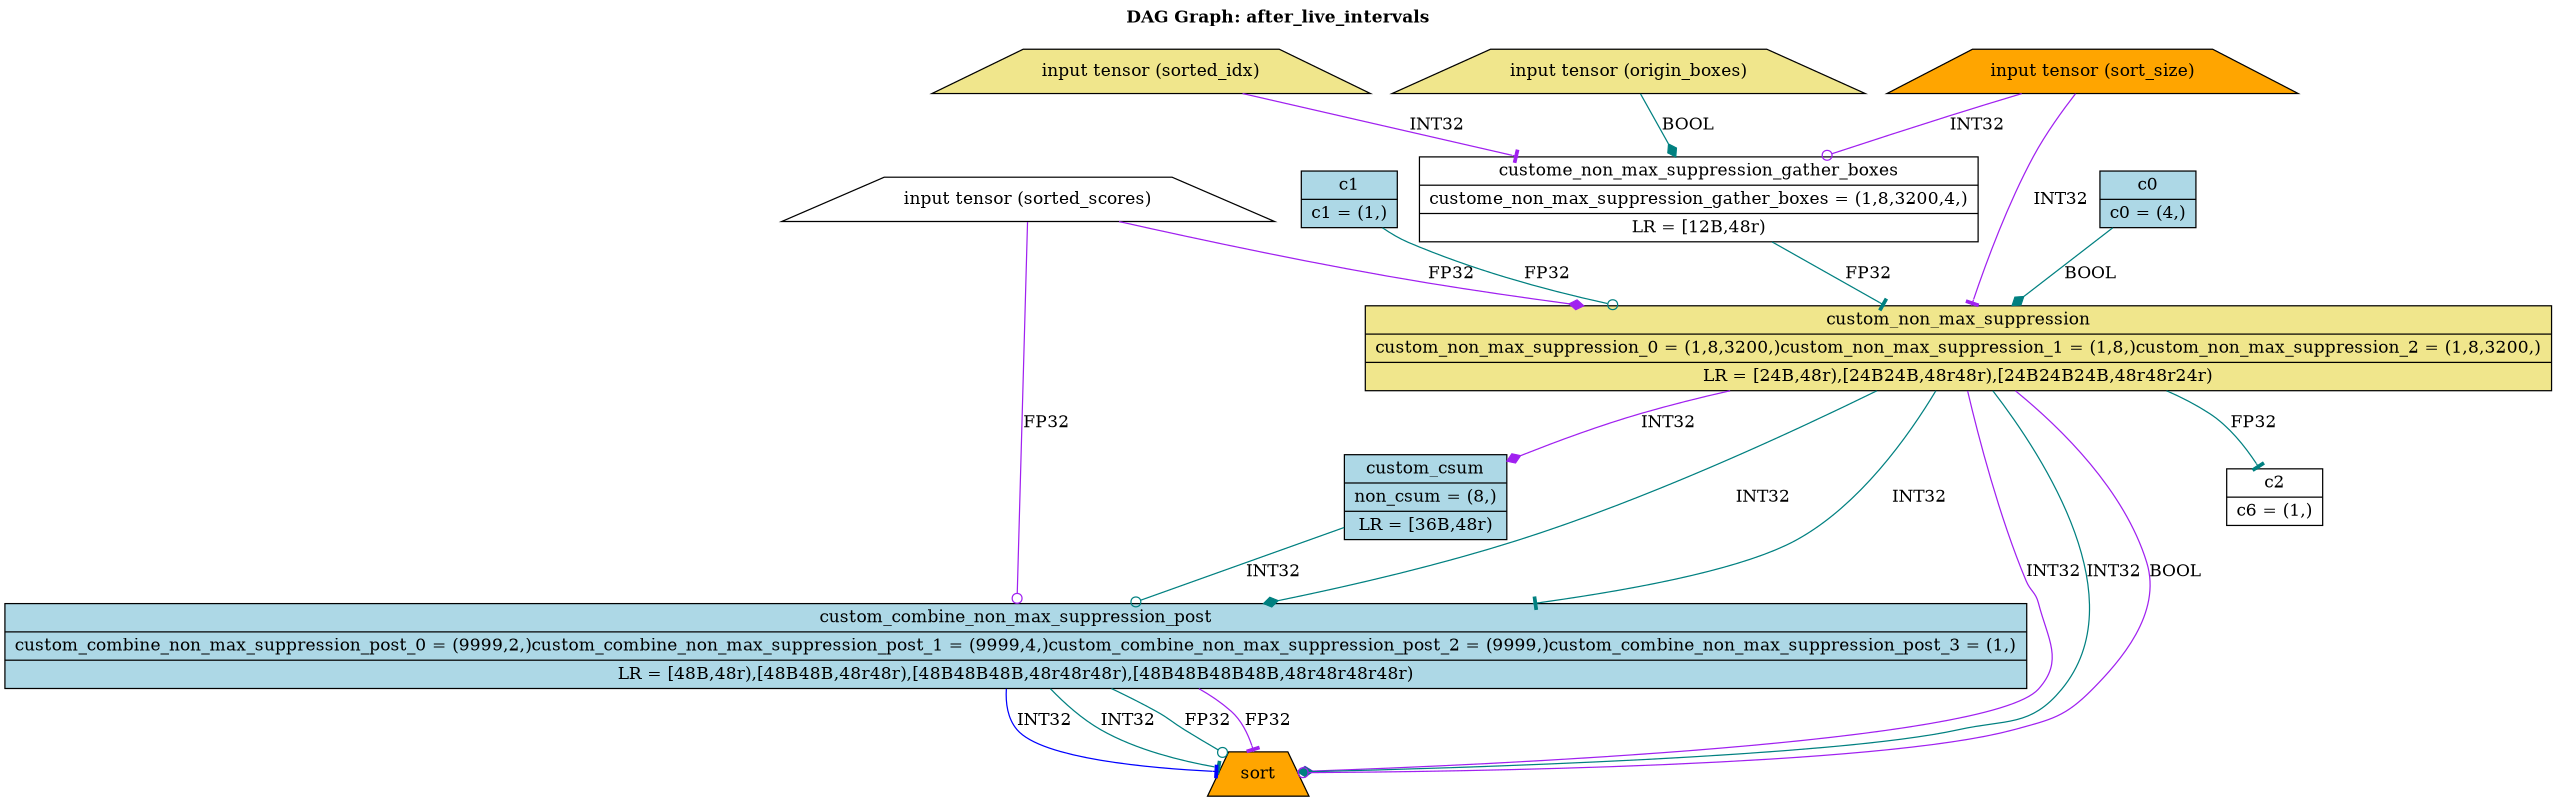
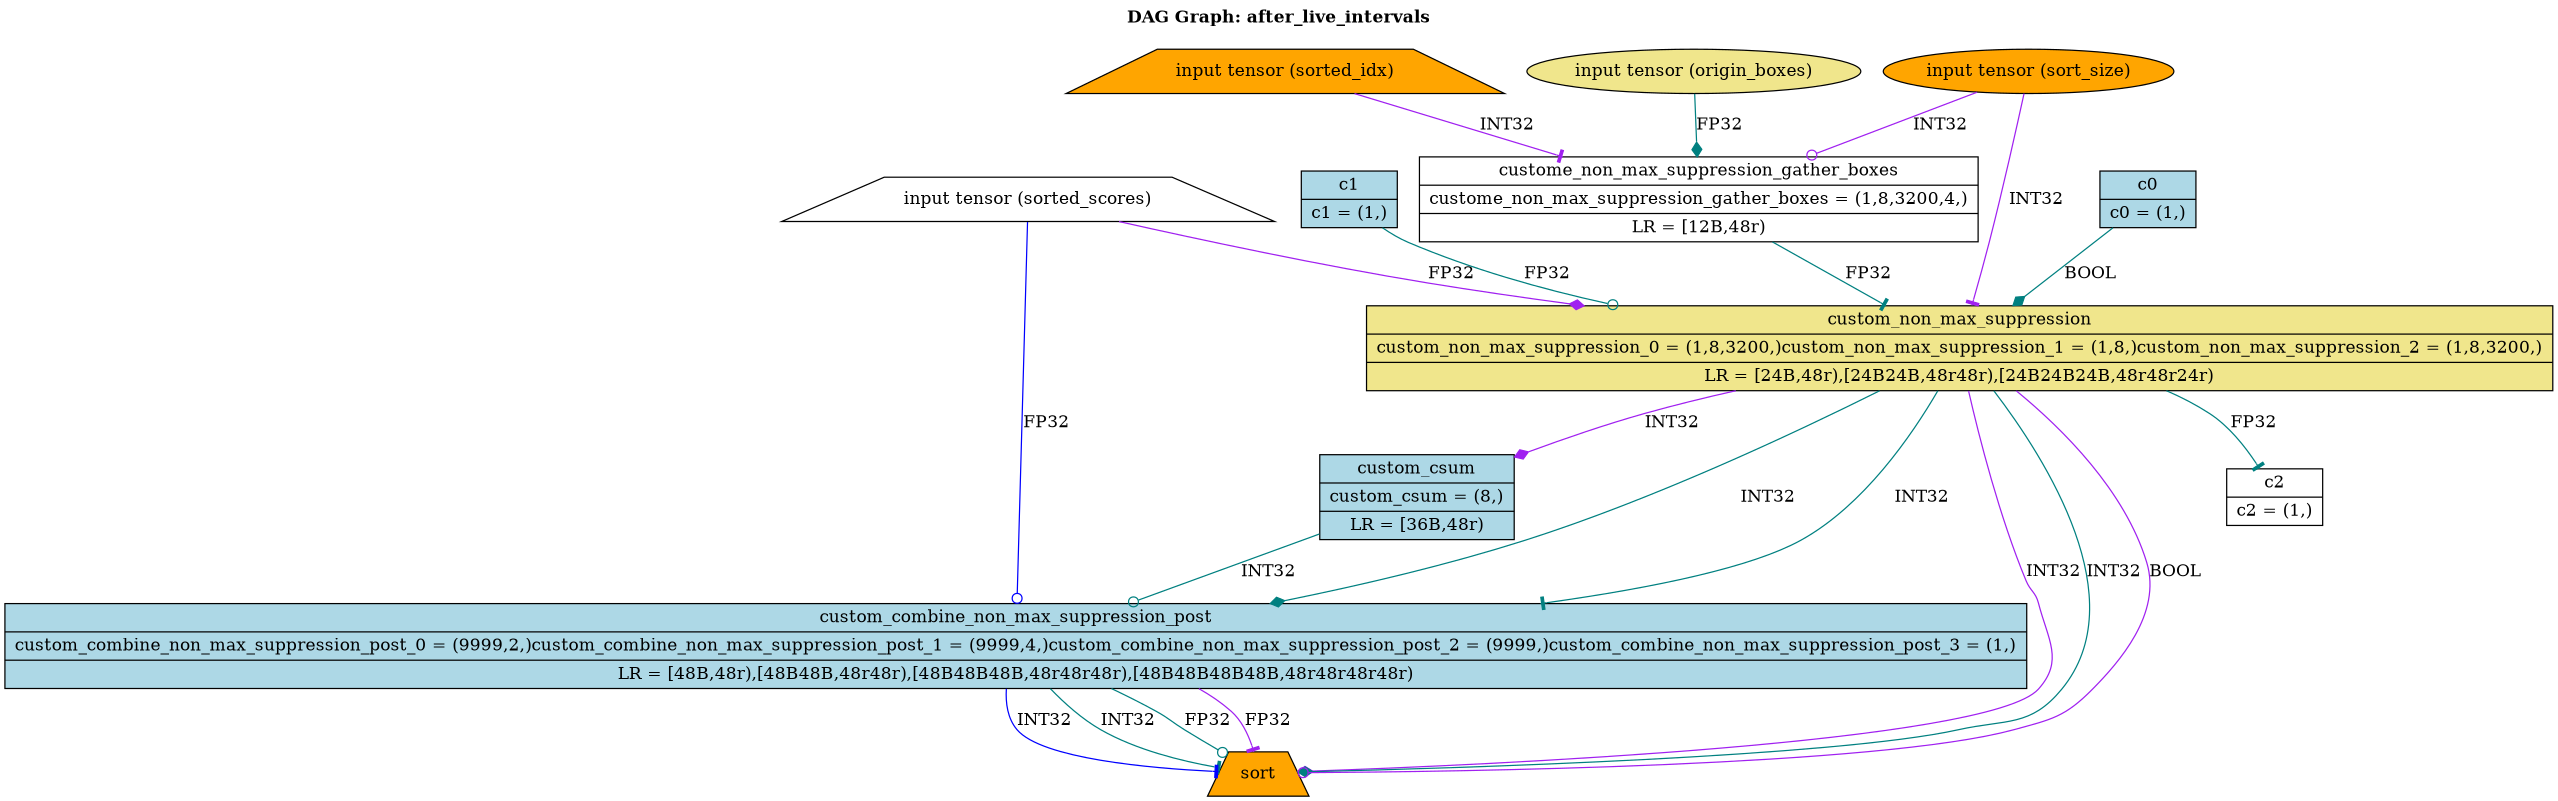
node "input tensor (sorted_idx)": fillcolor khaki -> orange
node "input tensor (origin_boxes)": shape trapezium -> ellipse
node "input tensor (sort_size)": shape trapezium -> ellipse
edge "input tensor (origin_boxes)" -> "custome_non_max_suppression_gather_boxes": label "BOOL" -> "FP32"
node "c0": text "c0 = (4,)" -> "c0 = (1,)"
edge "input tensor (sorted_scores)" -> "custom_combine_non_max_suppression_post": color purple -> blue
node "custom_csum": text "non_csum = (8,)" -> "custom_csum = (8,)"
node "c2": text "c6 = (1,)" -> "c2 = (1,)"
